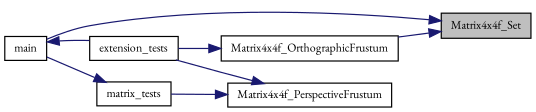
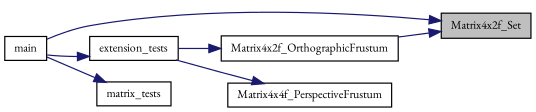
node "Matrix4x4f_Set": label "Matrix4x4f_Set" -> "Matrix4x2f_Set"
edge "extension_tests" -> "main": reversed
node "Matrix4x4f_OrthographicFrustum": label "Matrix4x4f_OrthographicFrustum" -> "Matrix4x2f_OrthographicFrustum"
edge "matrix_tests" -> "Matrix4x4f_PerspectiveFrustum": removed
